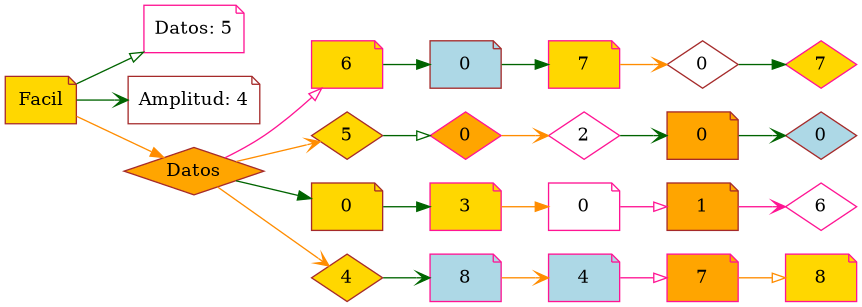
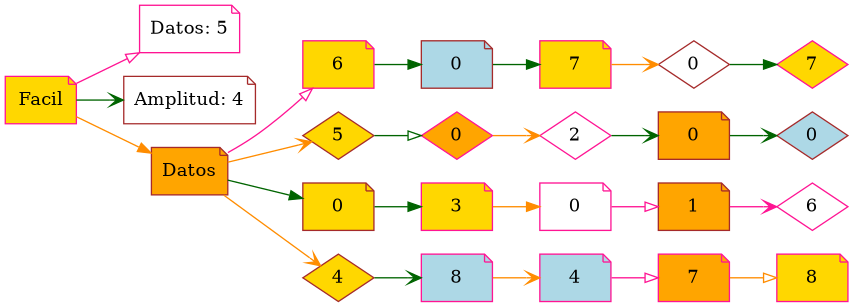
edge "Facil" -> "Datos: 5": color darkgreen -> deeppink
node "Facil": color brown -> deeppink
node "Datos": shape diamond -> note
